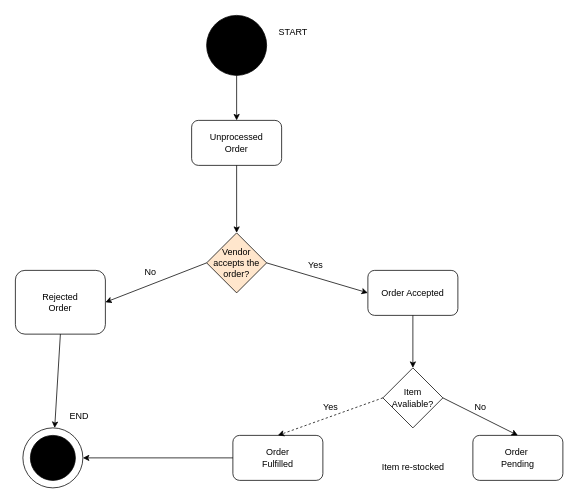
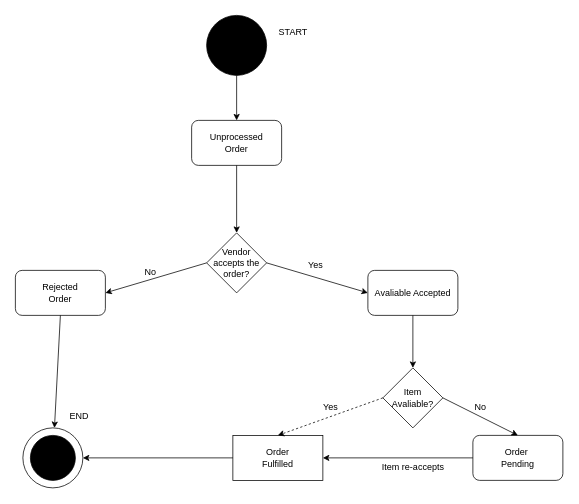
node "Vendor accepts the order?": fillcolor #ffe6cc -> #ffffff
node "Order Accepted": label "Order Accepted" -> "Avaliable Accepted"
node "Rejected Order": size 90x64 -> 90x45
node "Order Fulfilled": shape rounded rectangle -> rectangle
edge "Order Pending" -> "Order Fulfilled": added
node "Item re-stocked": label "Item re-stocked" -> "Item re-accepts"
